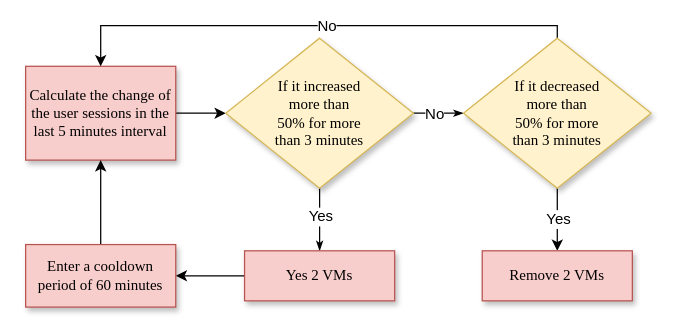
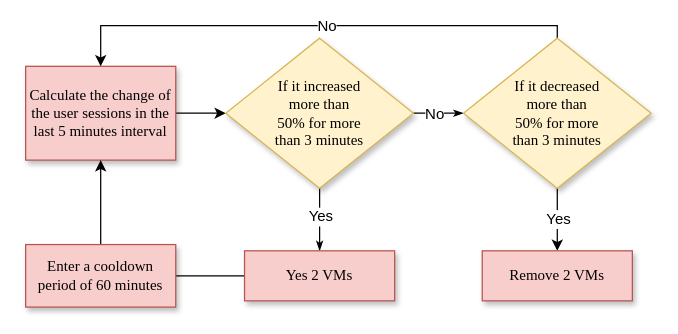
edge "Yes 2 VMs" -> "Enter a cooldown period of 60 minutes": arrowhead classic -> none
